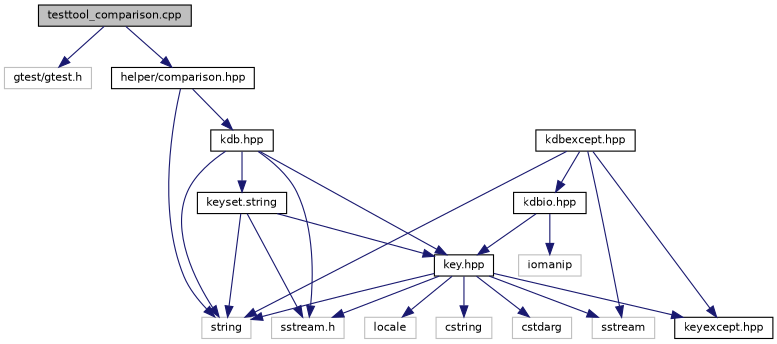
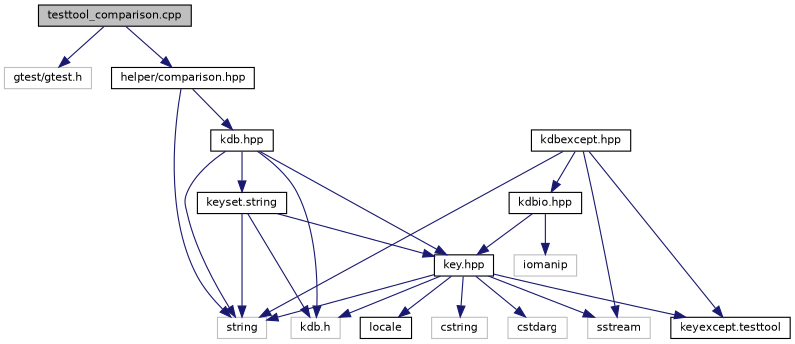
node "sstream.h": label "sstream.h" -> "kdb.h"
node "locale": color grey75 -> black
node "keyexcept.hpp": label "keyexcept.hpp" -> "keyexcept.testtool"
